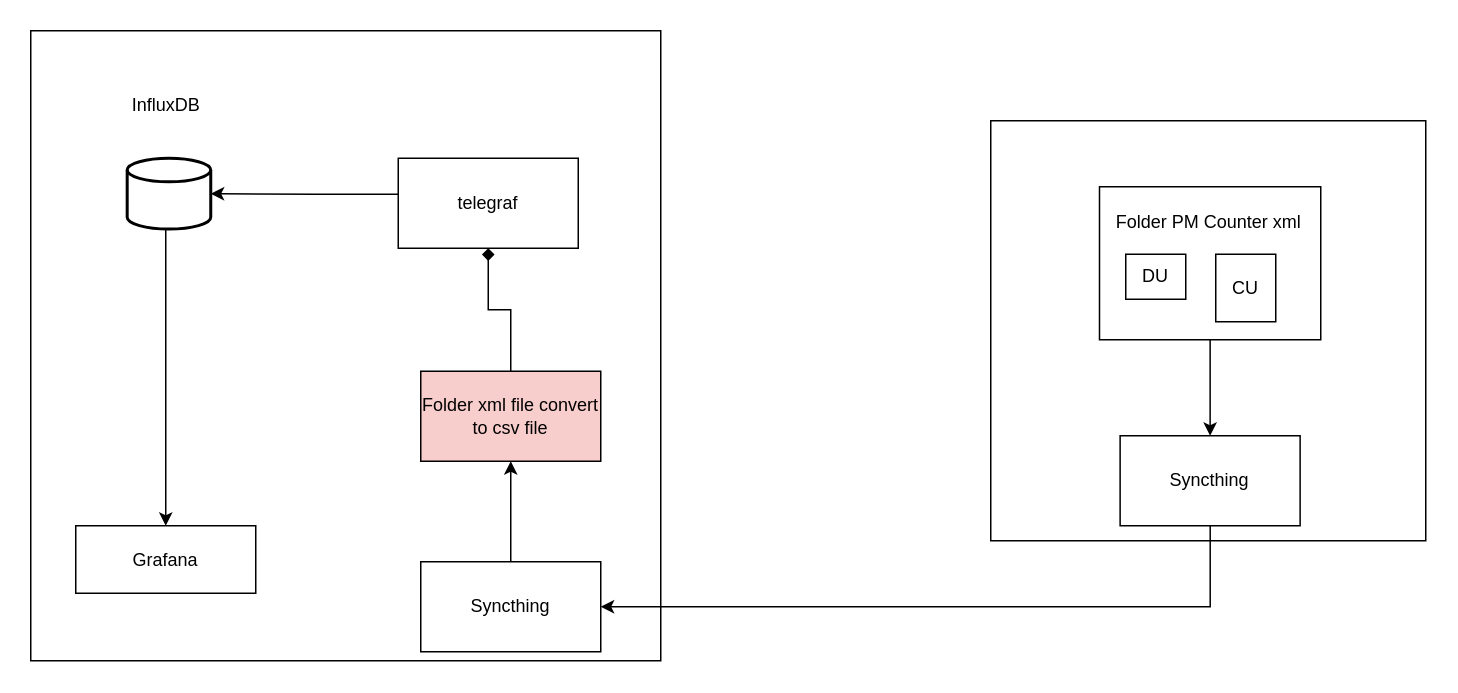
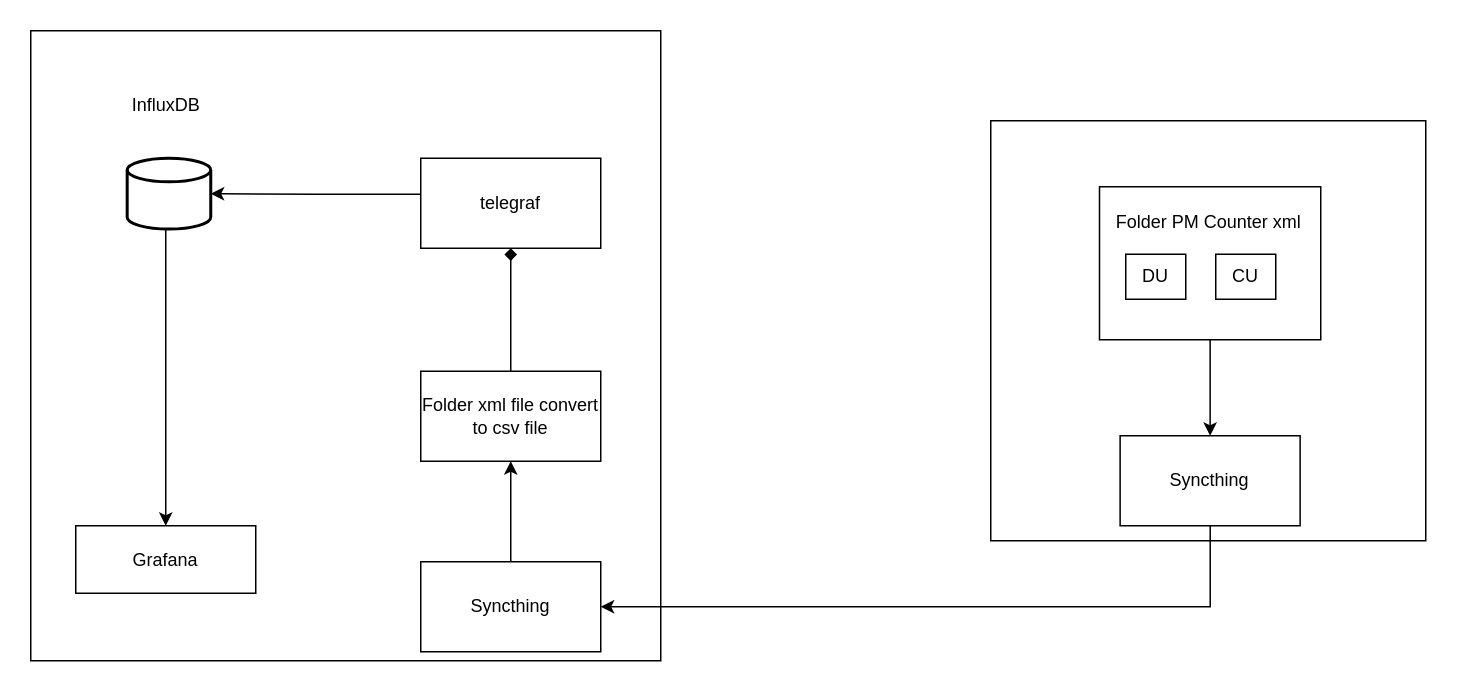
node "telegraf": moved (488, 203) -> (511, 203)
node "CU": size 60x68 -> 60x45
node "Folder xml file convert to csv file": fillcolor #f8cecc -> #ffffff
